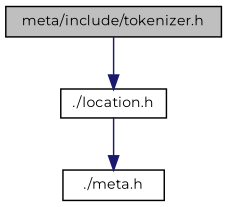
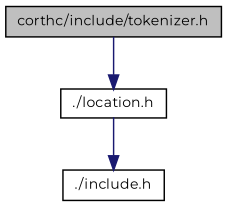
node "meta/include/tokenizer.h": label "meta/include/tokenizer.h" -> "corthc/include/tokenizer.h"
node "./meta.h": label "./meta.h" -> "./include.h"
